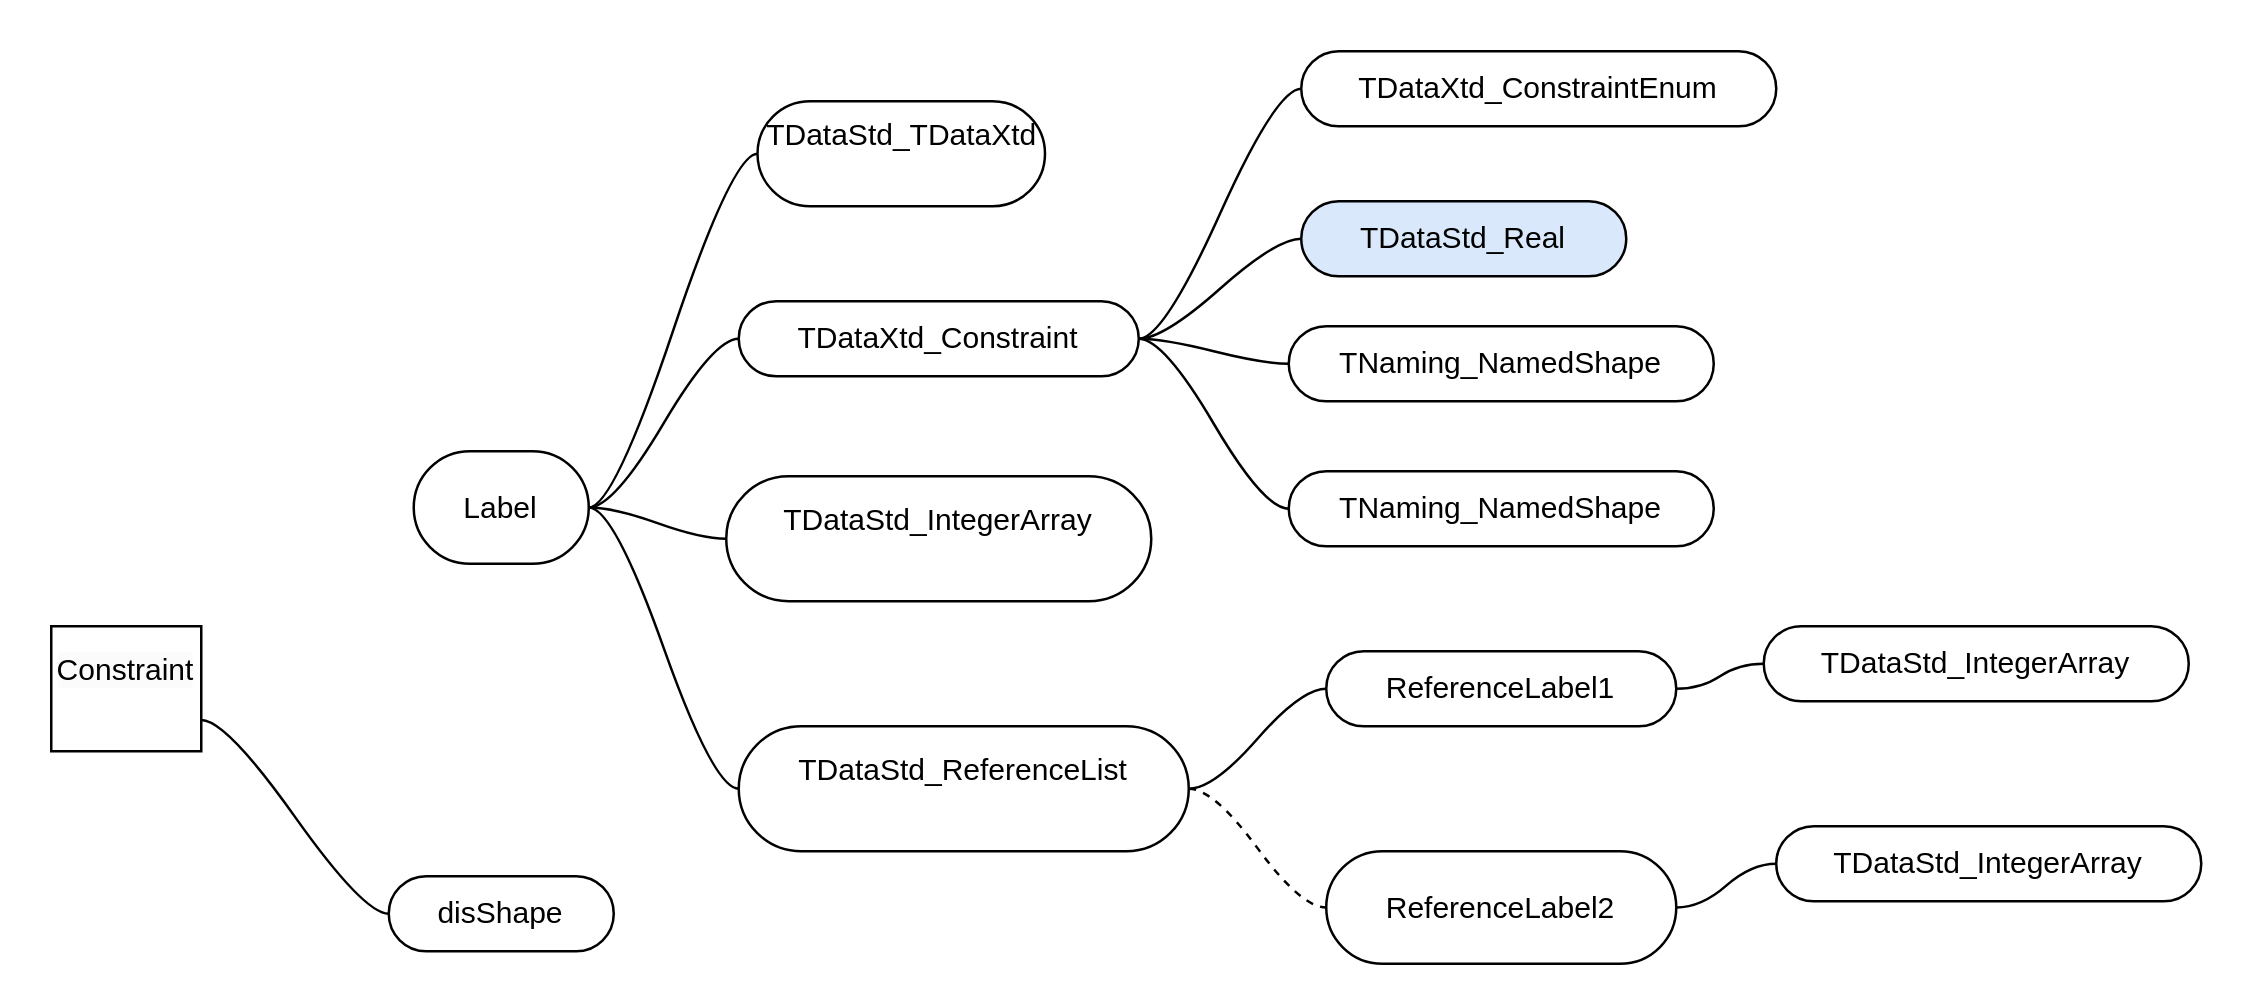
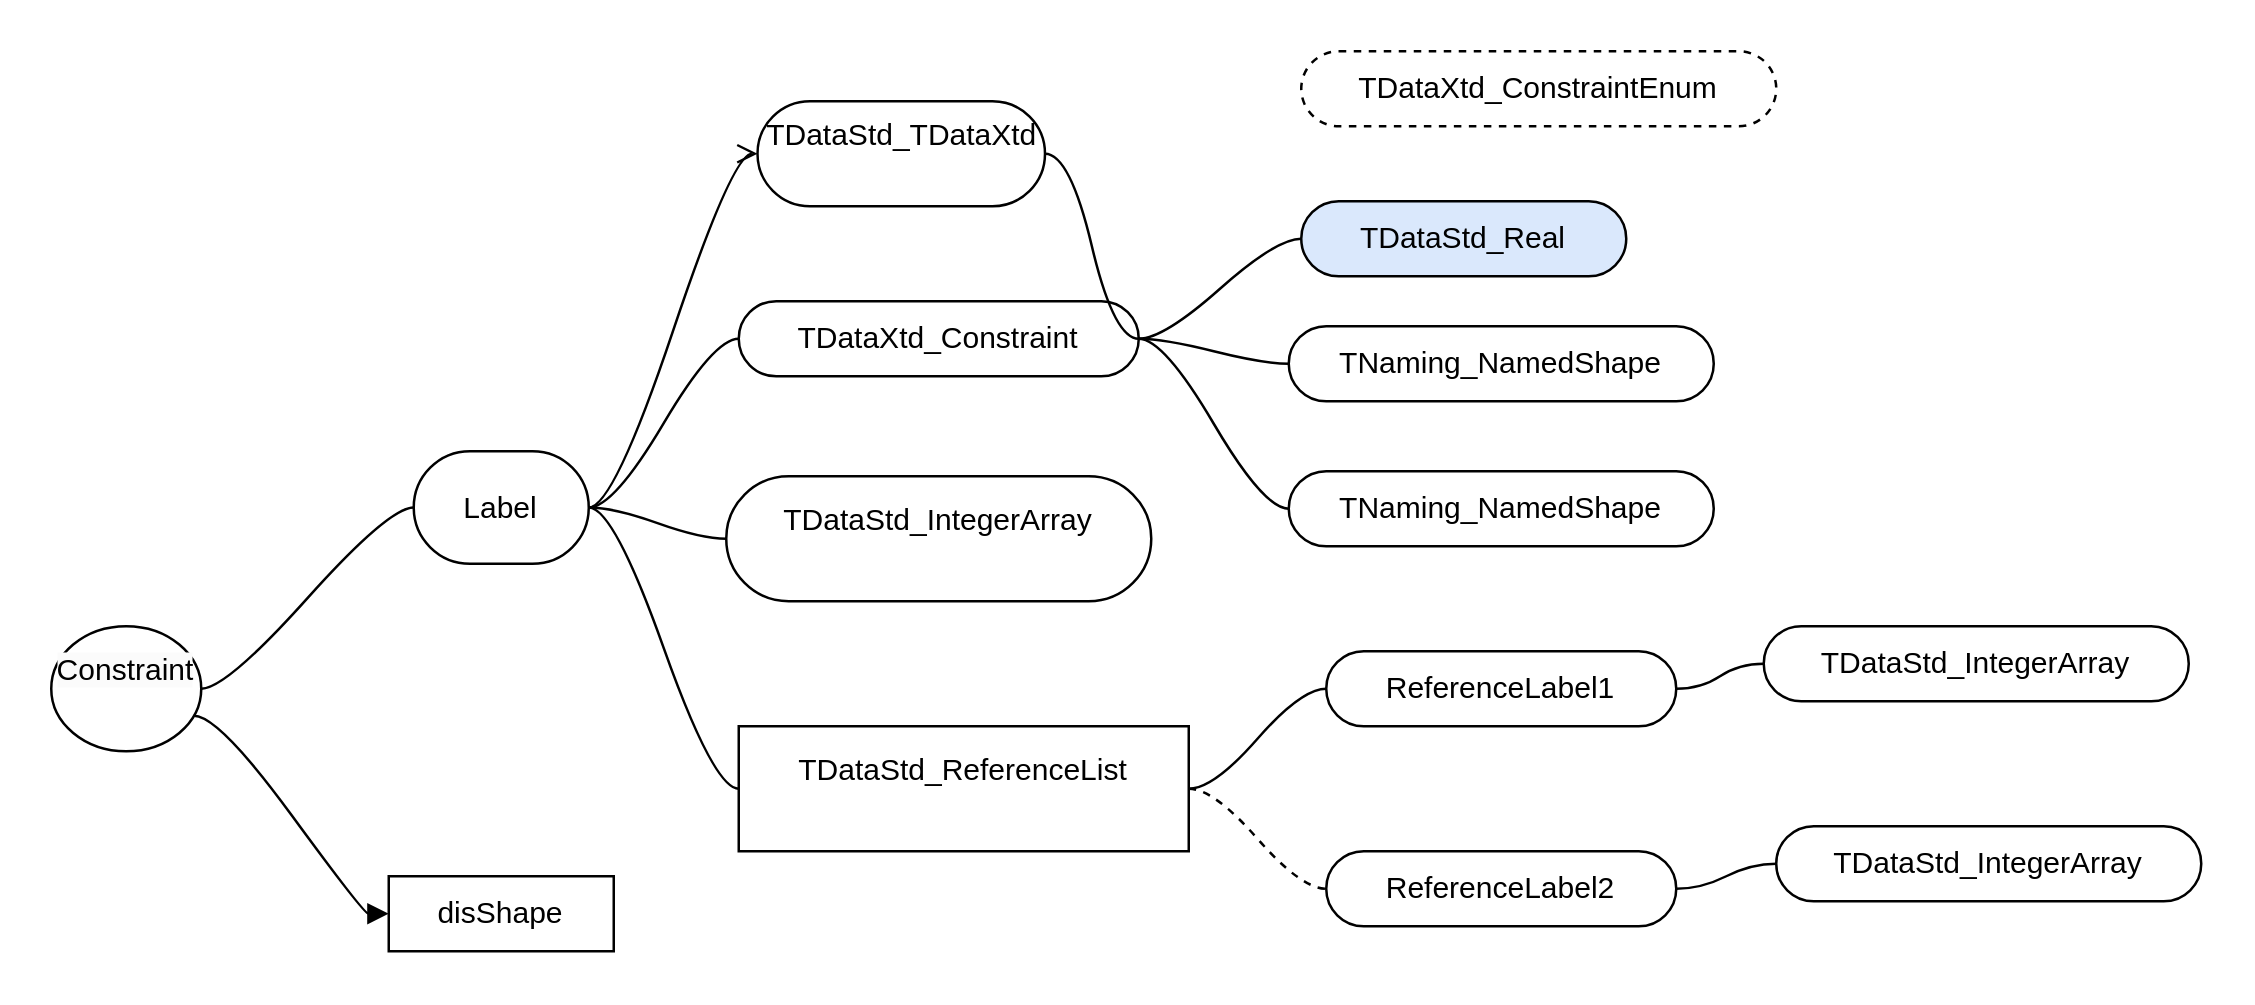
node "TDataXtd_ConstraintEnum": style solid -> dashed
edge "TDataStd_TDataXtd" -- "Label": arrowhead none -> open
edge "TDataXtd_ConstraintEnum" -- "TDataXtd_Constraint": now "TDataStd_TDataXtd" -- "TDataXtd_Constraint"
edge "Label" -- "Constraint": added
node "Constraint": shape rectangle -> ellipse
node "TDataStd_ReferenceList": shape rounded rectangle -> rectangle
edge "Constraint" -- "disShape": arrowhead none -> block
node "ReferenceLabel2": size 350x113 -> 350x75
node "disShape": shape rounded rectangle -> rectangle
